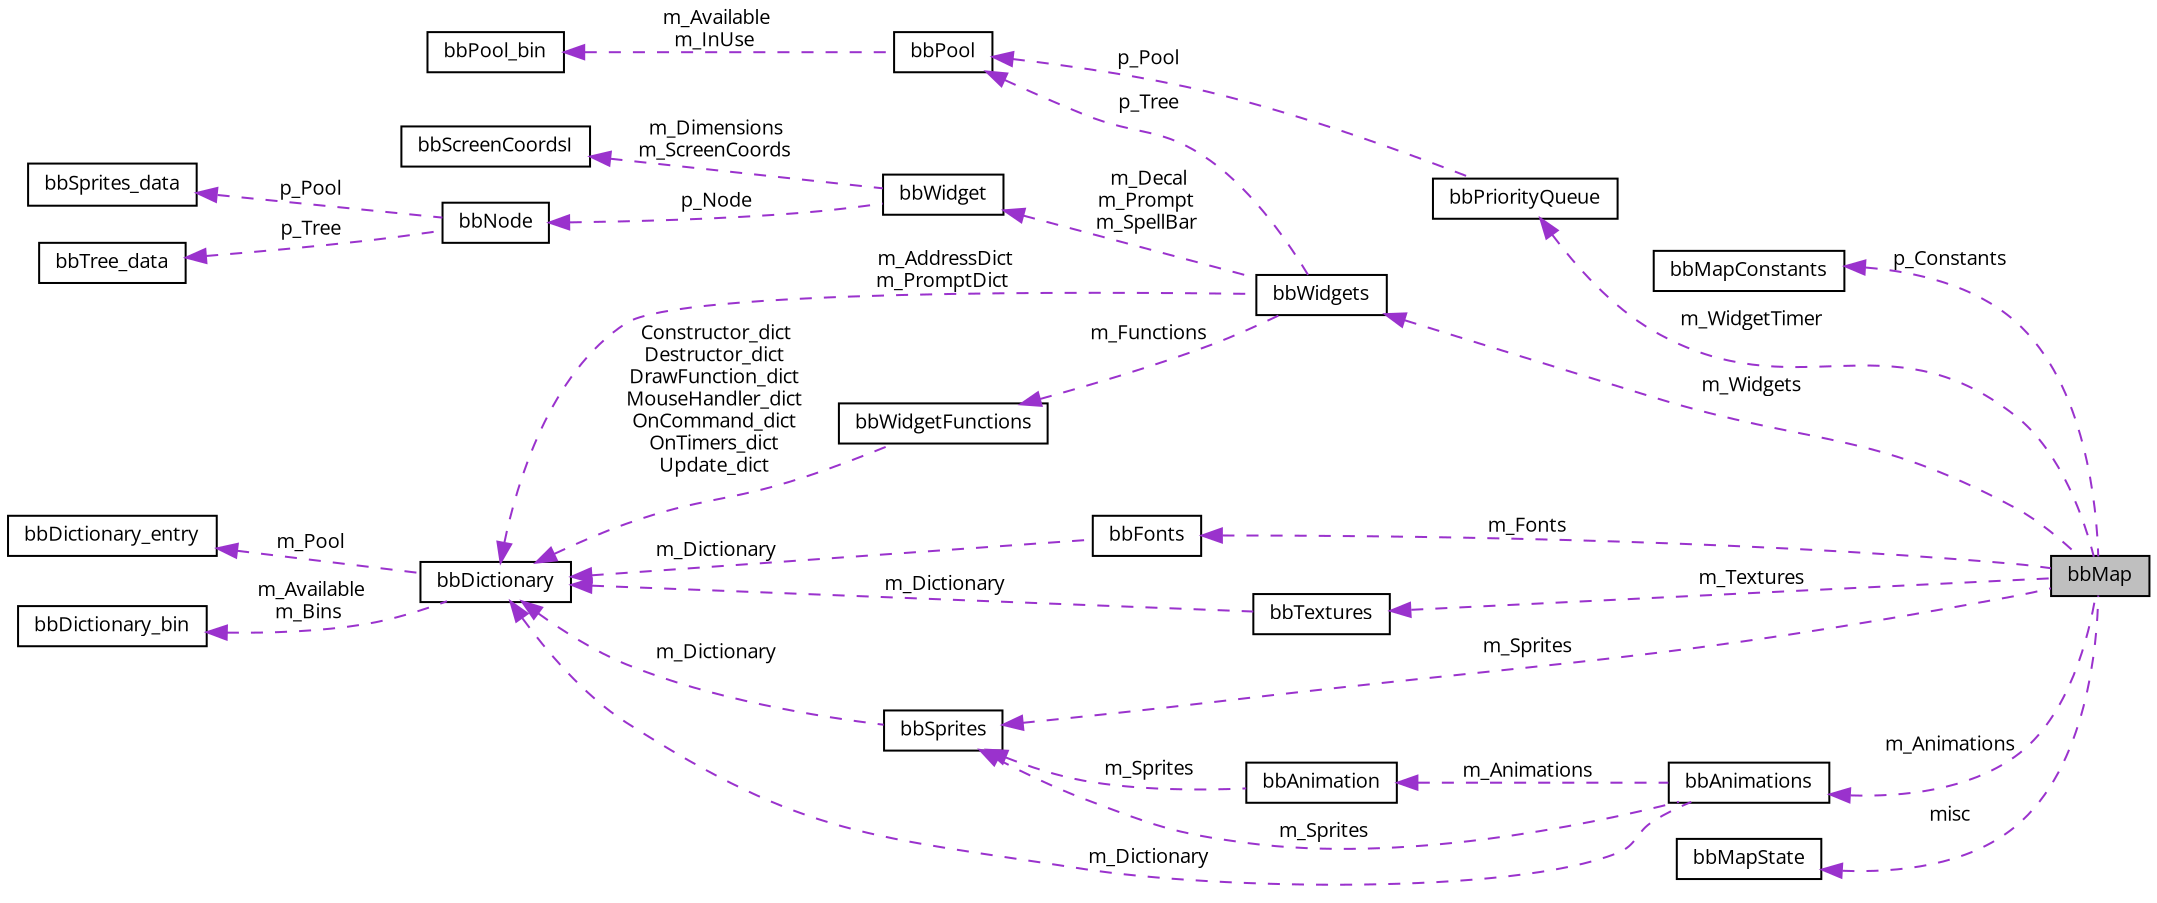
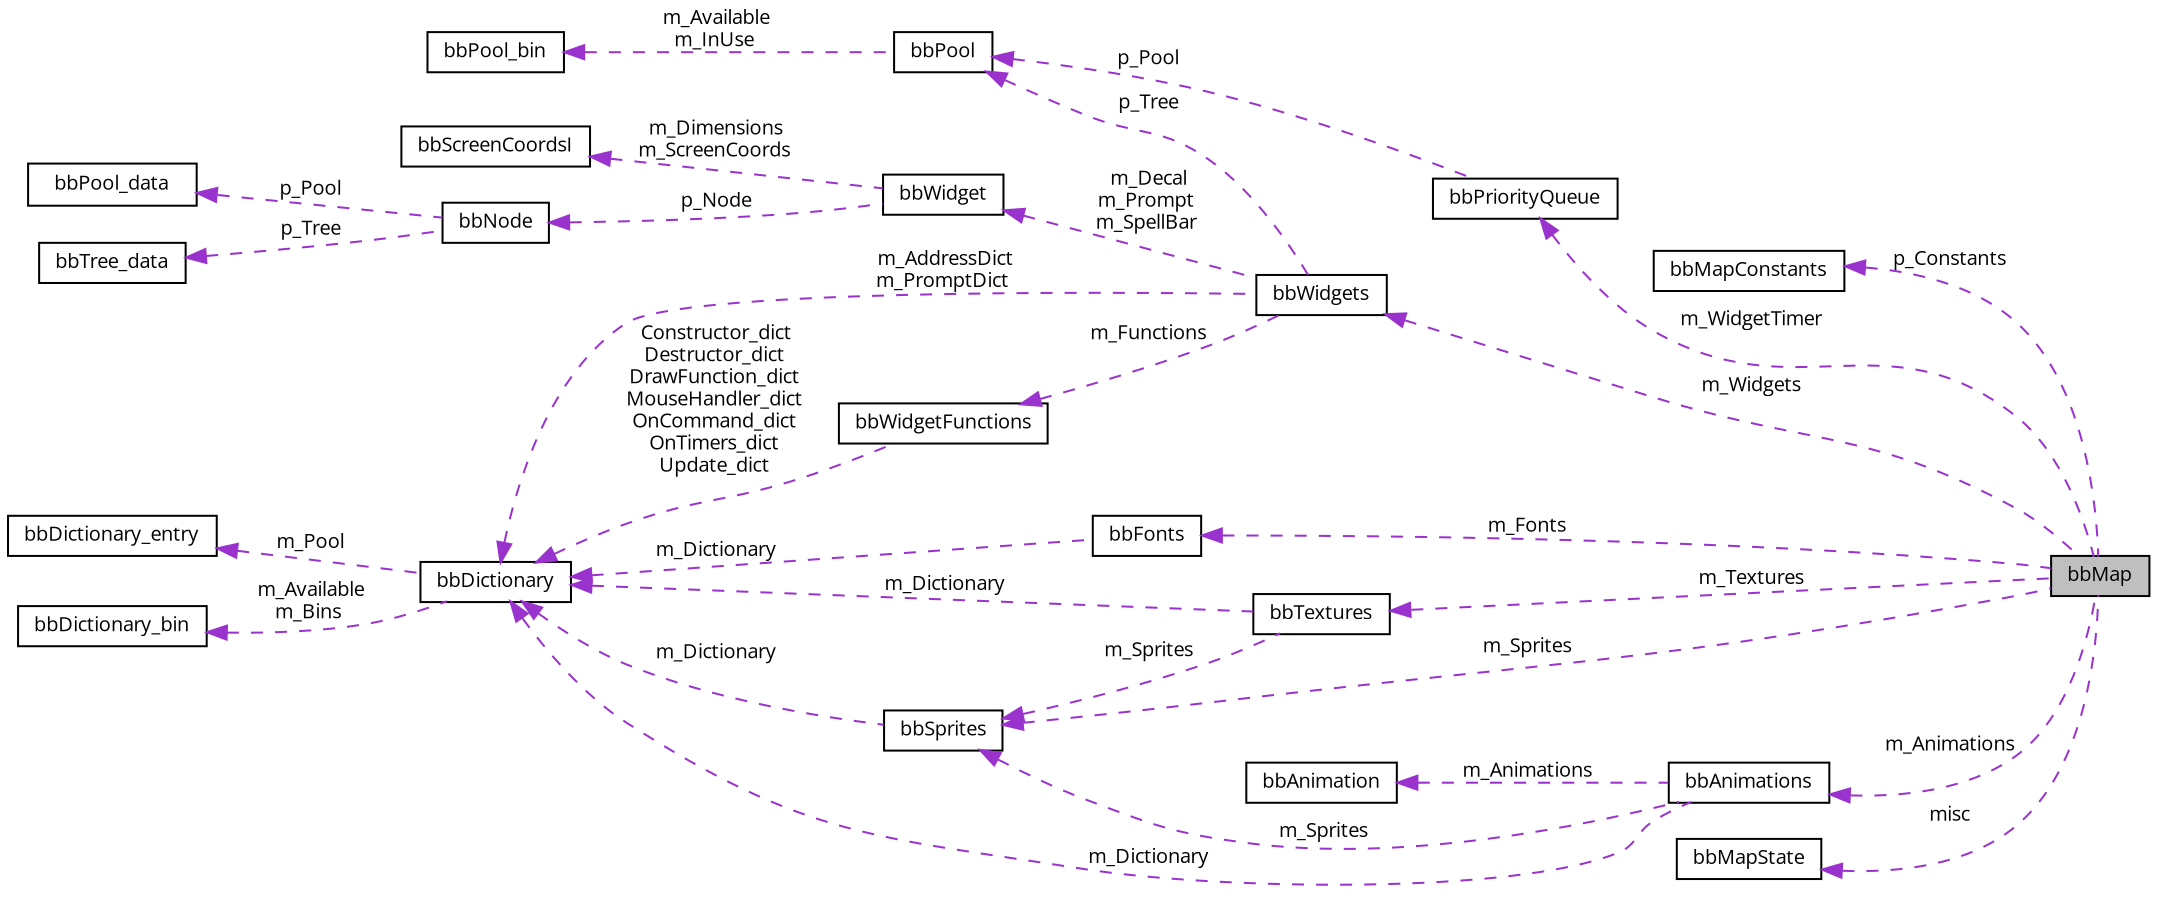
node "bbSprites_data": label "bbSprites_data" -> "bbPool_data"
edge "bbAnimation" -> "bbSprites": now "bbTextures" -> "bbSprites"
